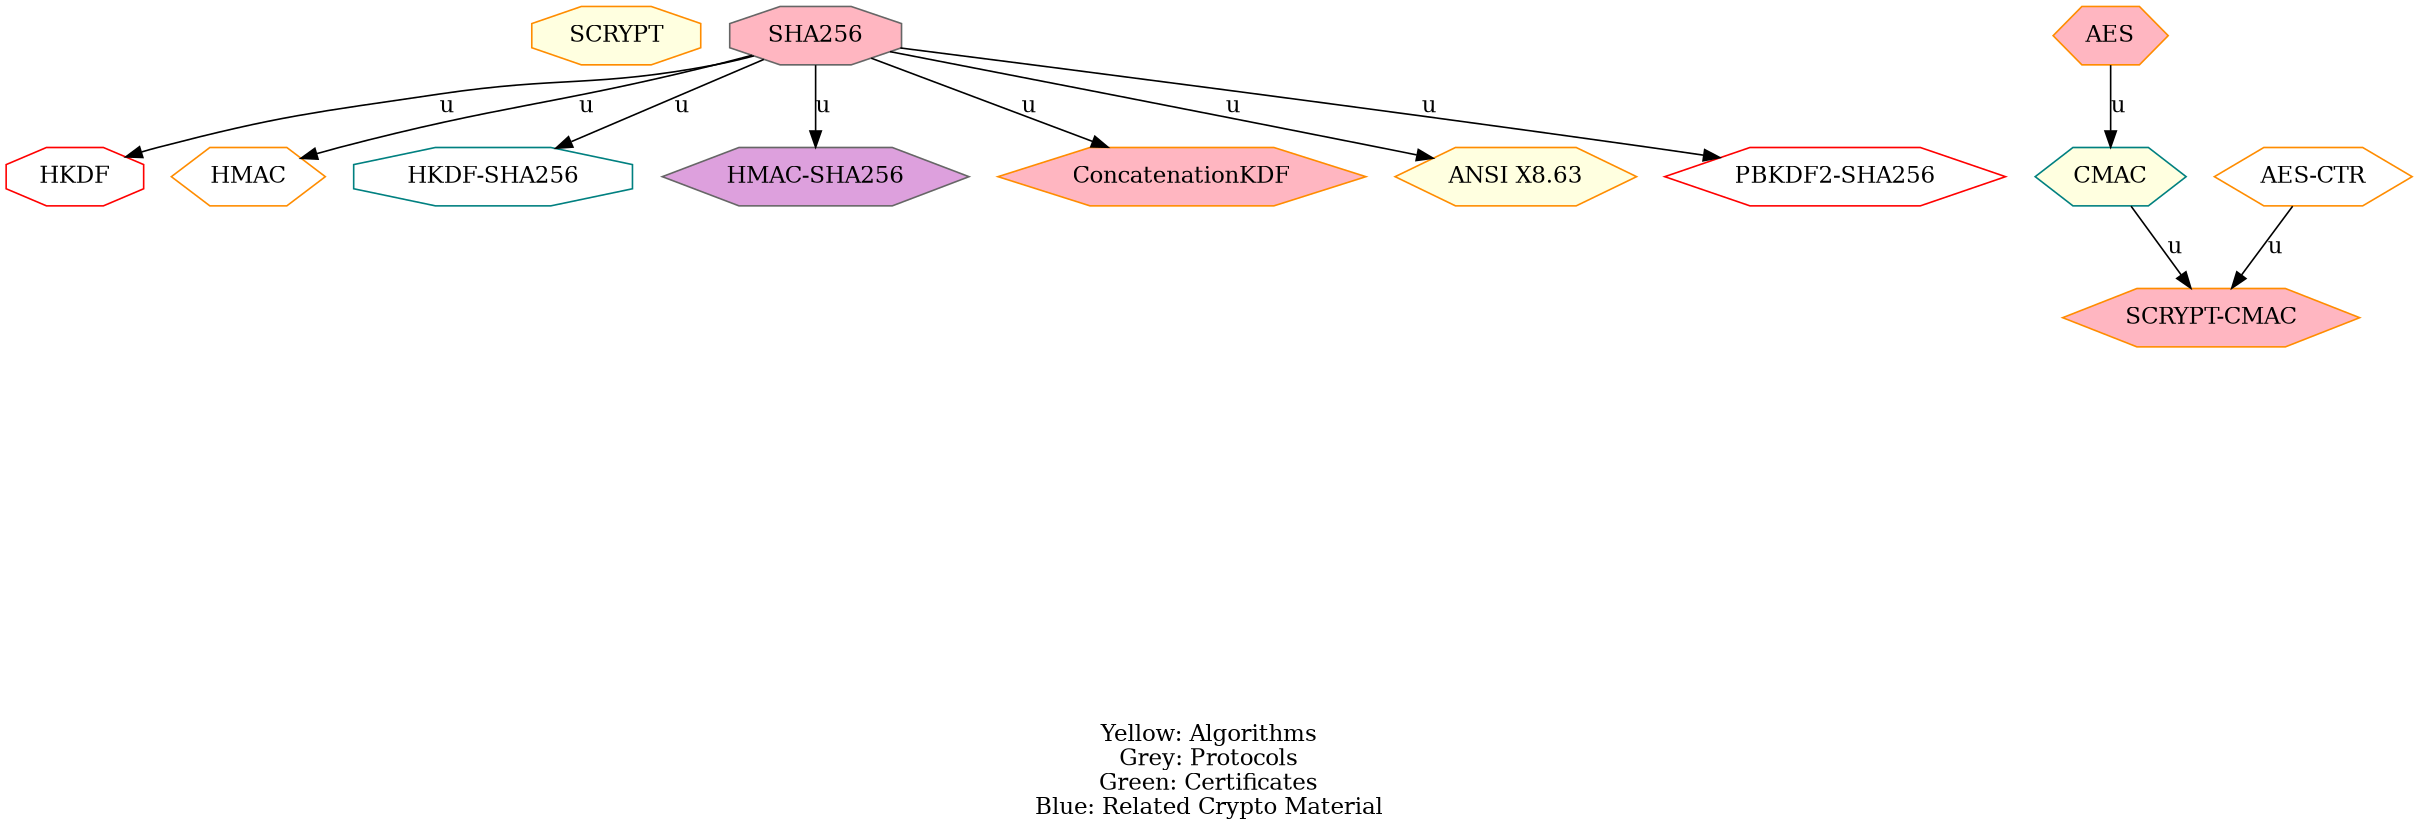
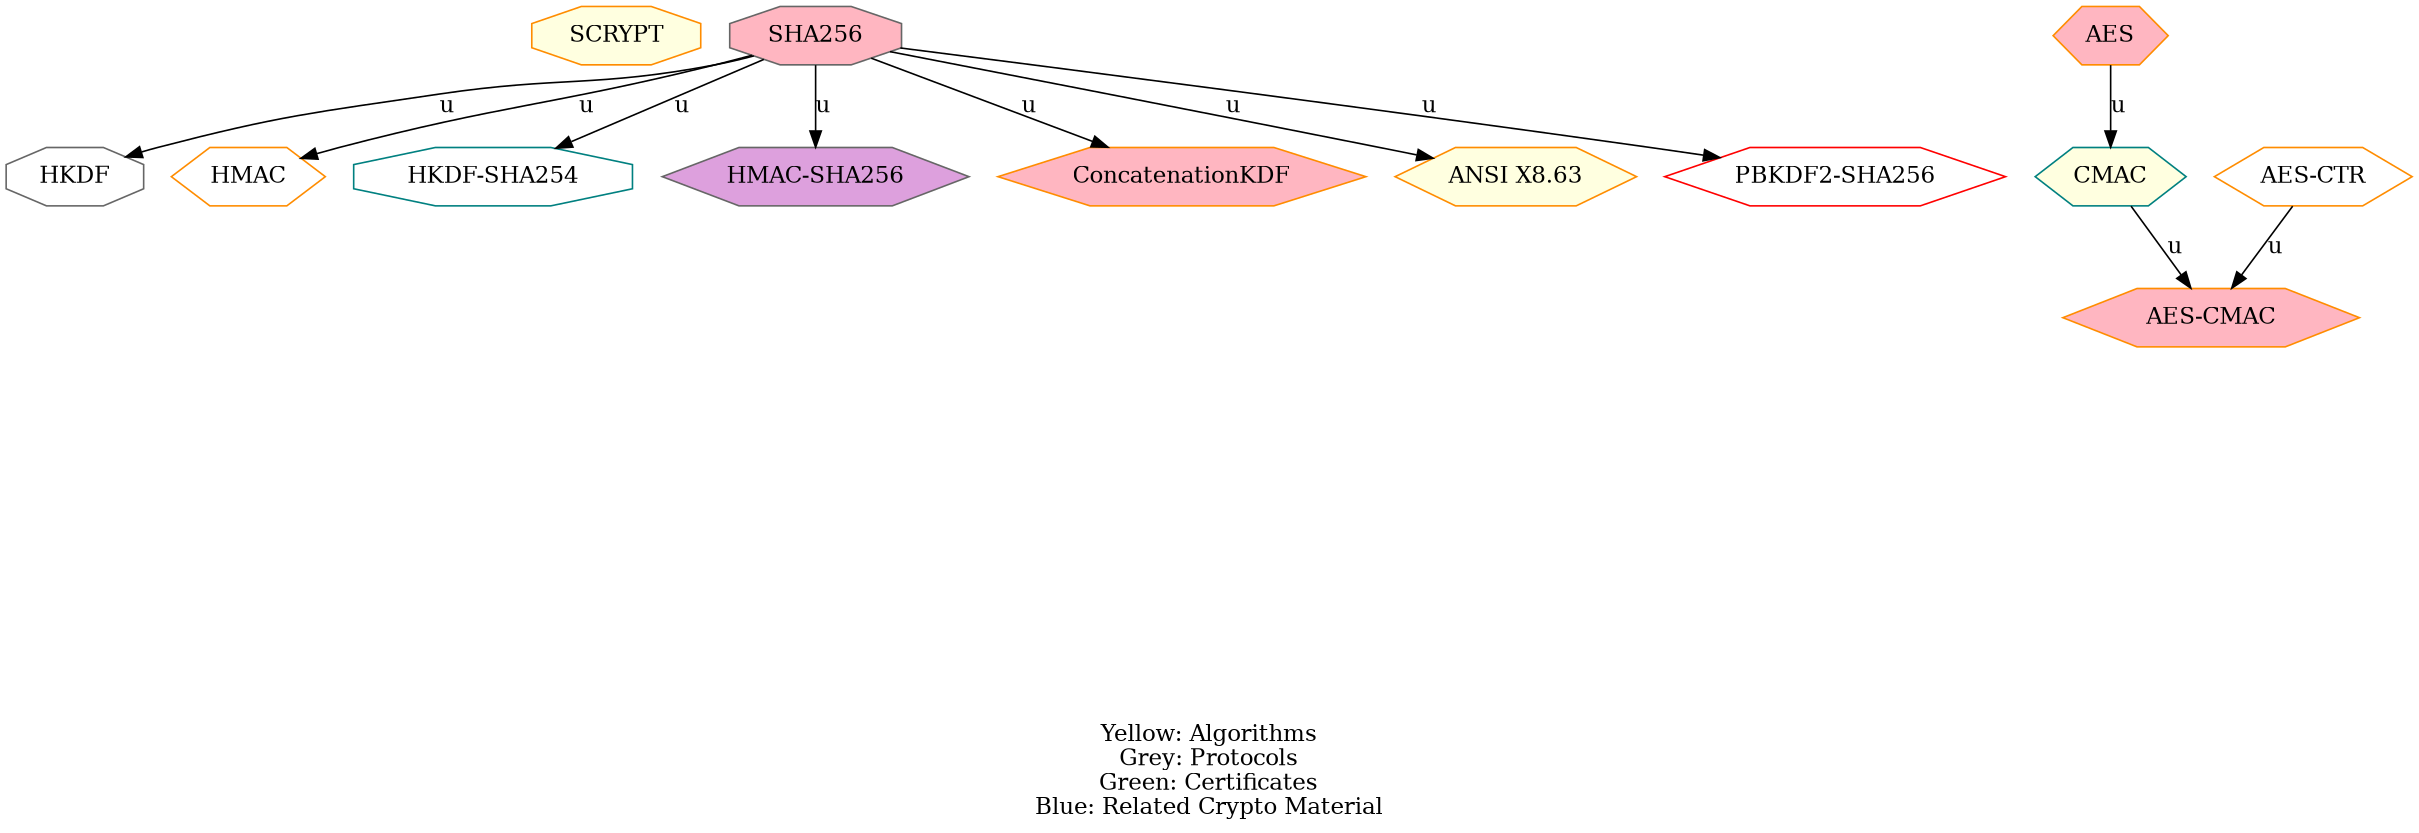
node "HKDF": color red -> gray40
node "HKDF-SHA256": label "HKDF-SHA256" -> "HKDF-SHA254"
node "SCRYPT-CMAC": label "SCRYPT-CMAC" -> "AES-CMAC"
